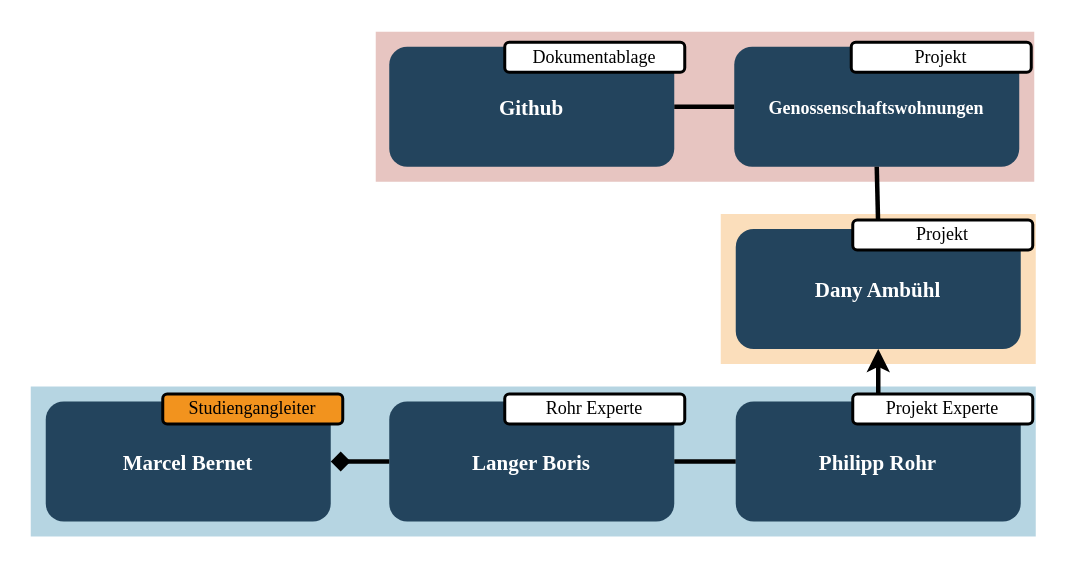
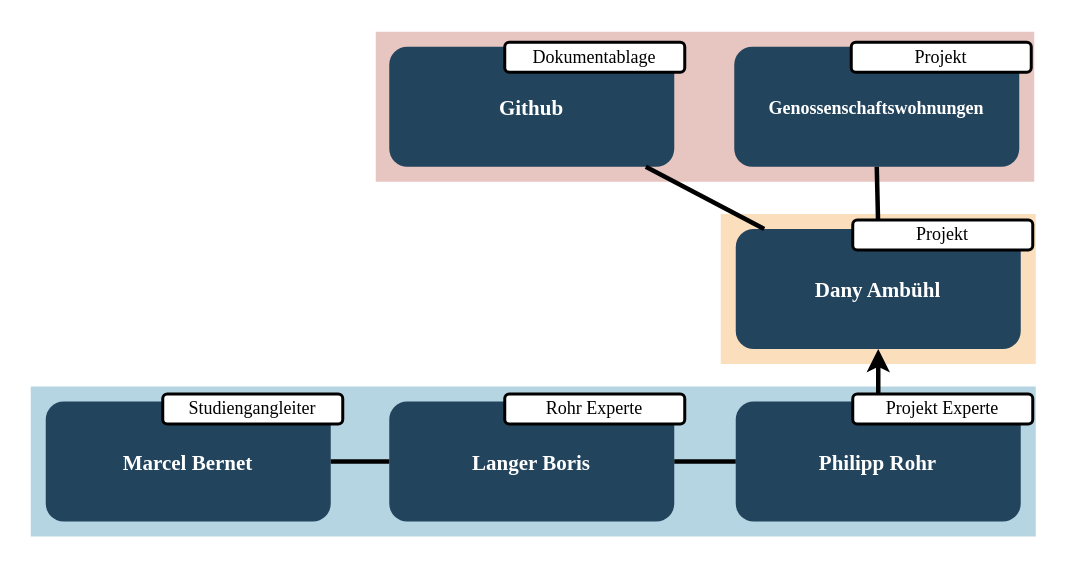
edge "Github" -- "Genossenschaftswohnungen": now "Github" -- "Dany Ambühl"
node "Studiengangleiter": fillcolor #f2931e -> #ffffff
edge "Langer Boris" -> "Marcel Bernet": arrowhead diamond -> none
